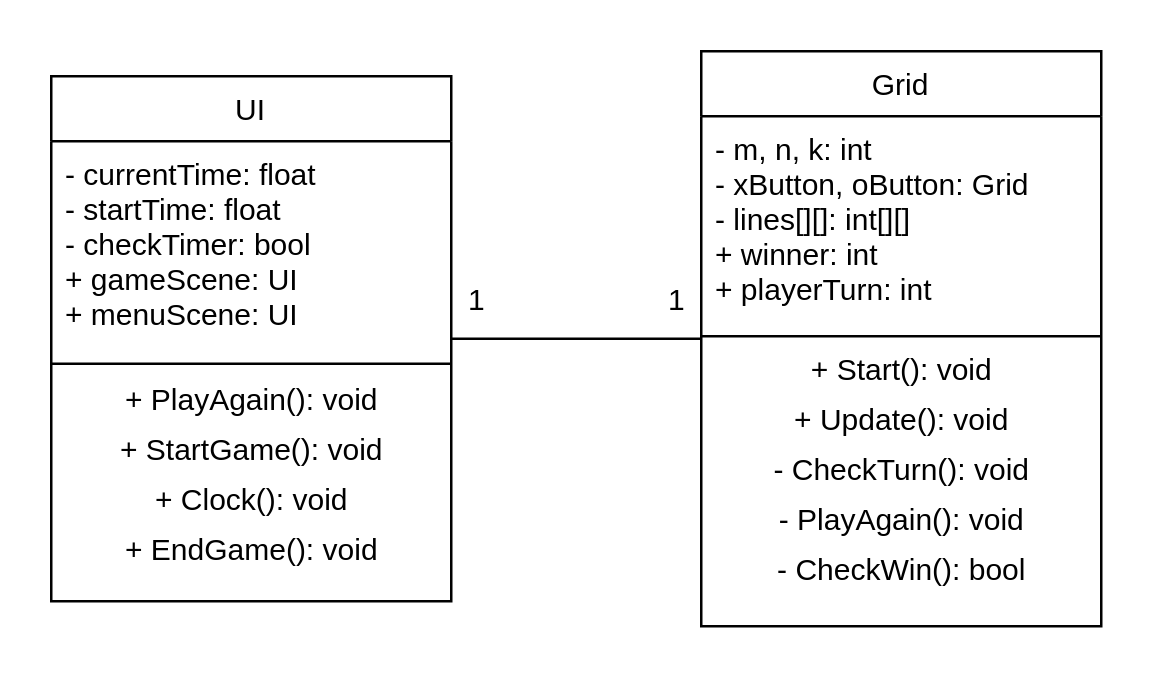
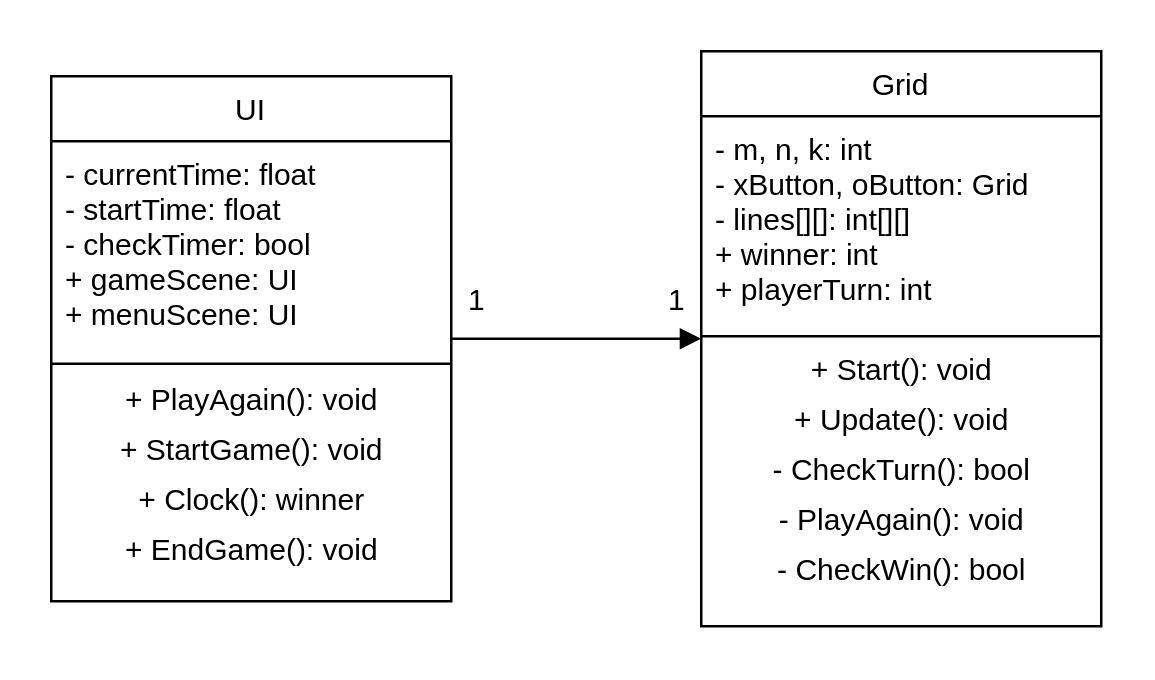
edge "UI" -- "Grid": arrowhead none -> block
node "- CheckTurn(): void": label "- CheckTurn(): void" -> "- CheckTurn(): bool"
node "+ Clock(): void": label "+ Clock(): void" -> "+ Clock(): winner"
